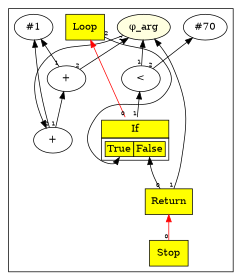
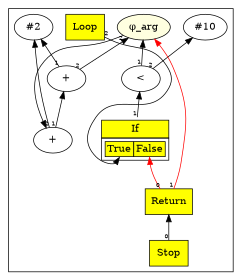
node "#1": label "#1" -> "#2"
node "#70": label "#70" -> "#10"
edge "If" -> "Loop": removed
edge "Return" -> "φ_arg": color black -> red
edge "Return" -> "If": color black -> red
edge "Stop" -> "Return": color red -> black
